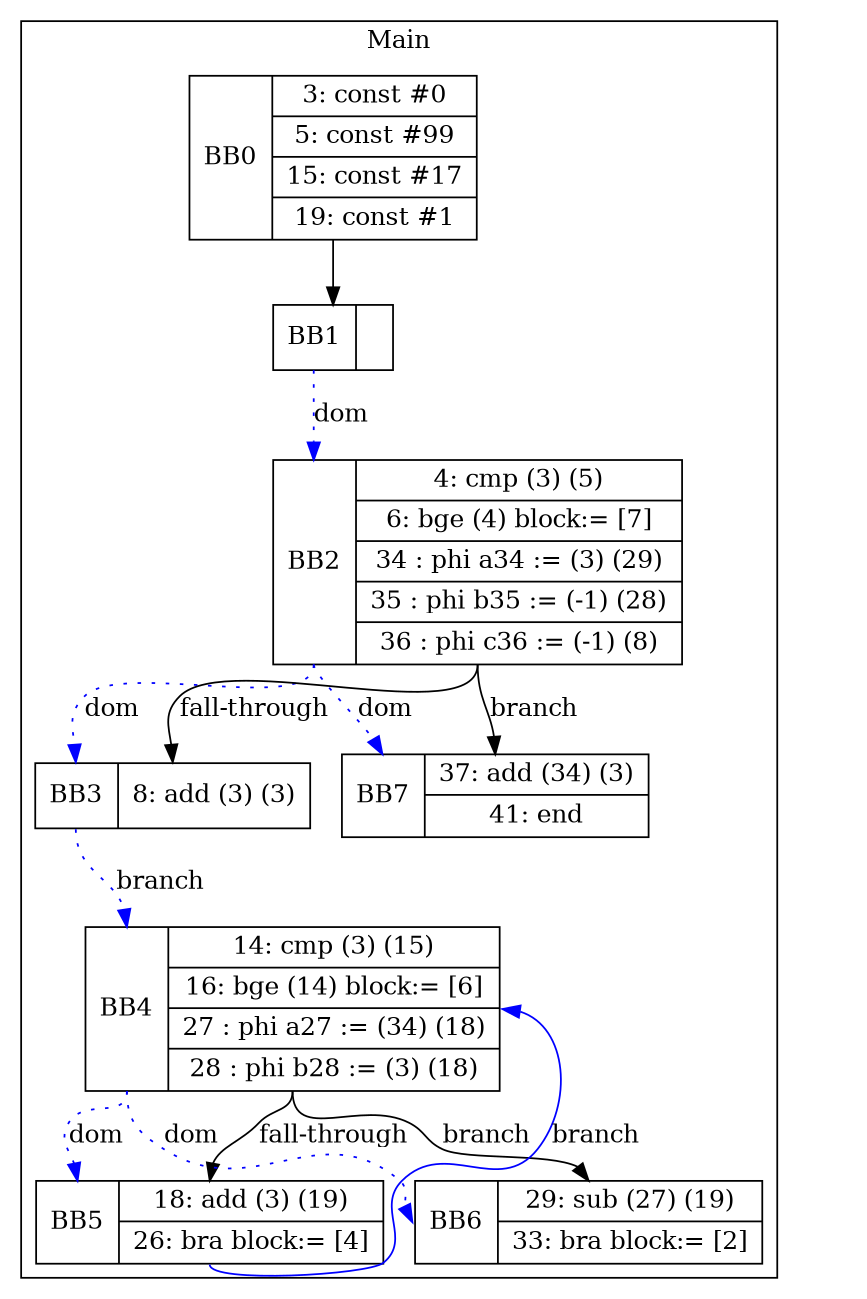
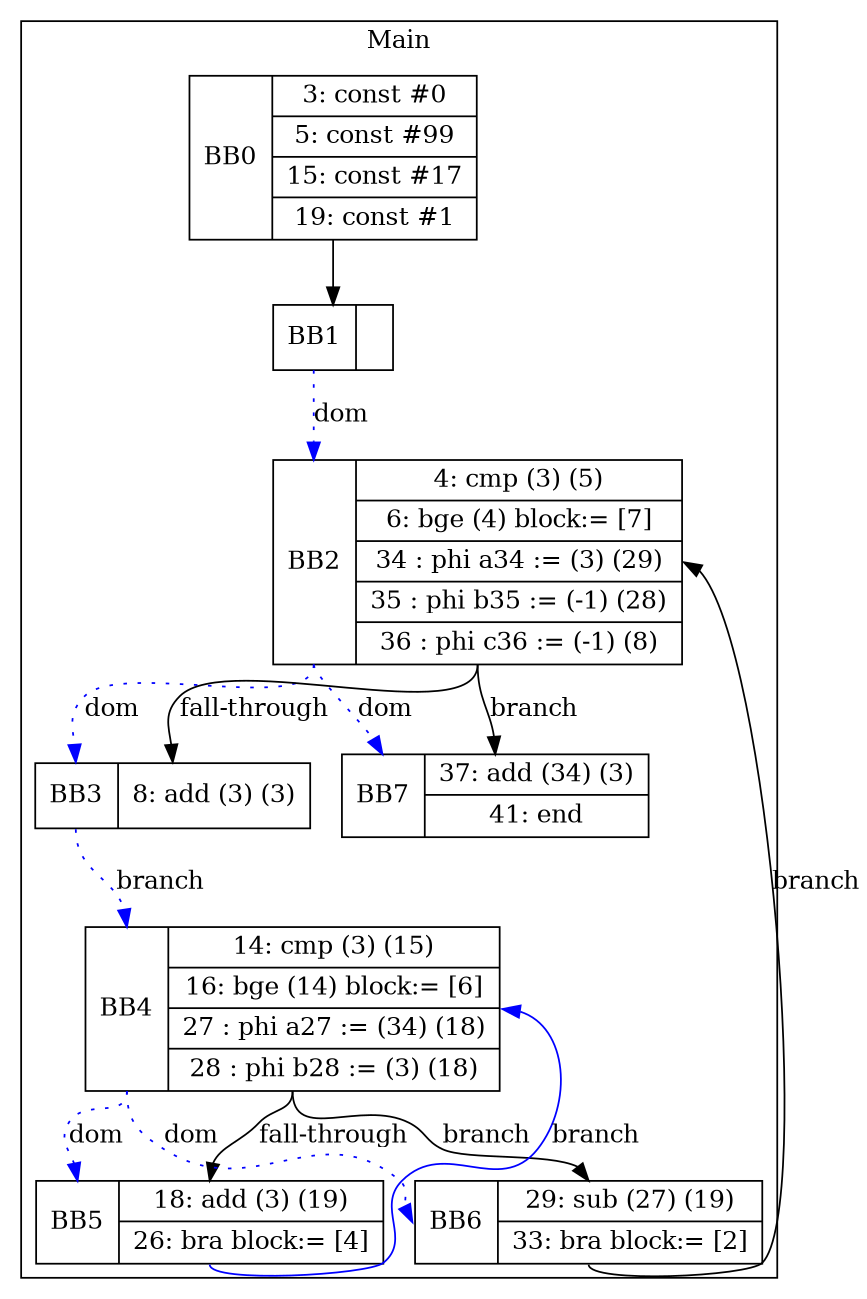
edge "BB6" -> "BB2": added, label "branch"
